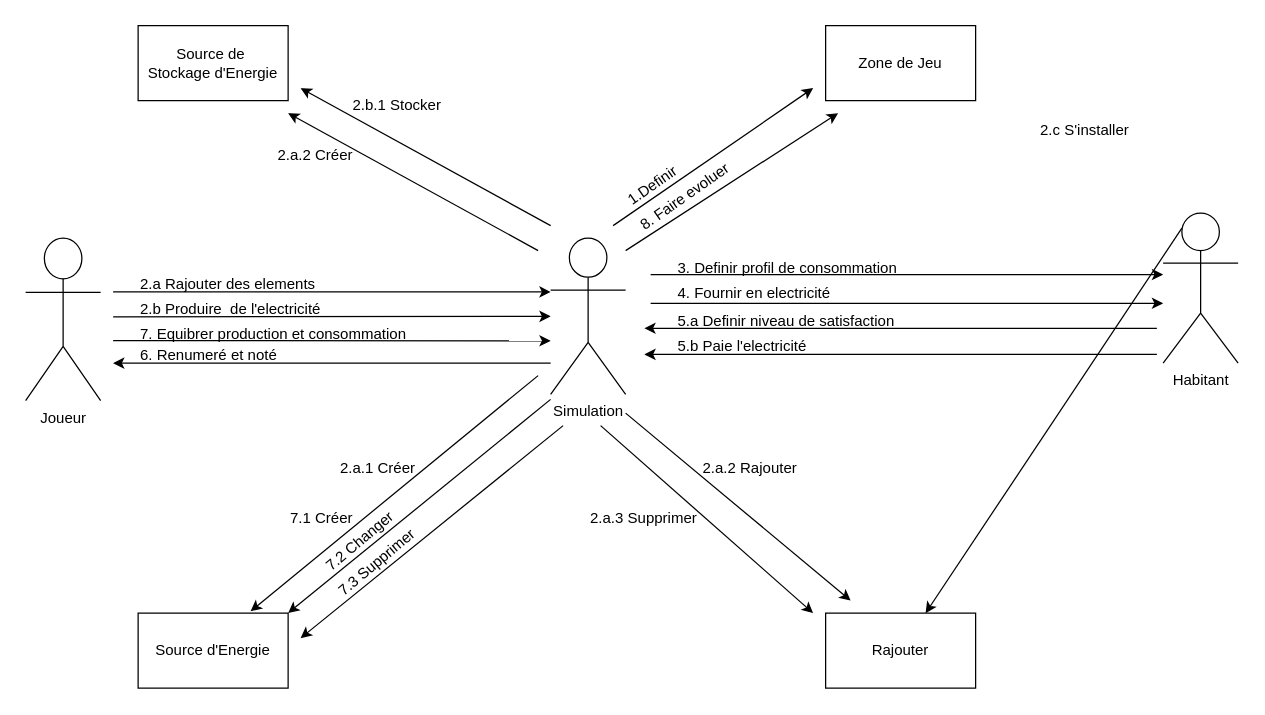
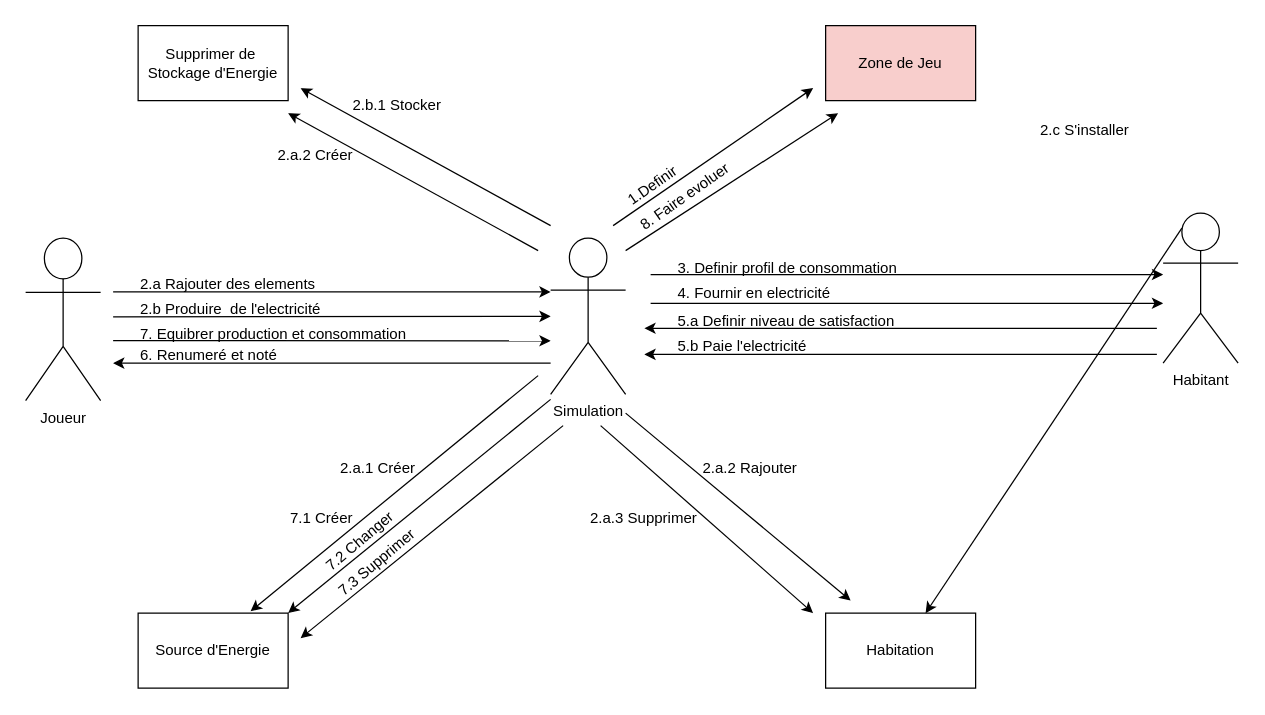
node "Source de Stockage d'Energie": label "Source de Stockage d'Energie" -> "Supprimer de Stockage d'Energie"
node "Zone de Jeu": fillcolor #ffffff -> #f8cecc
node "Rajouter": label "Rajouter" -> "Habitation"
